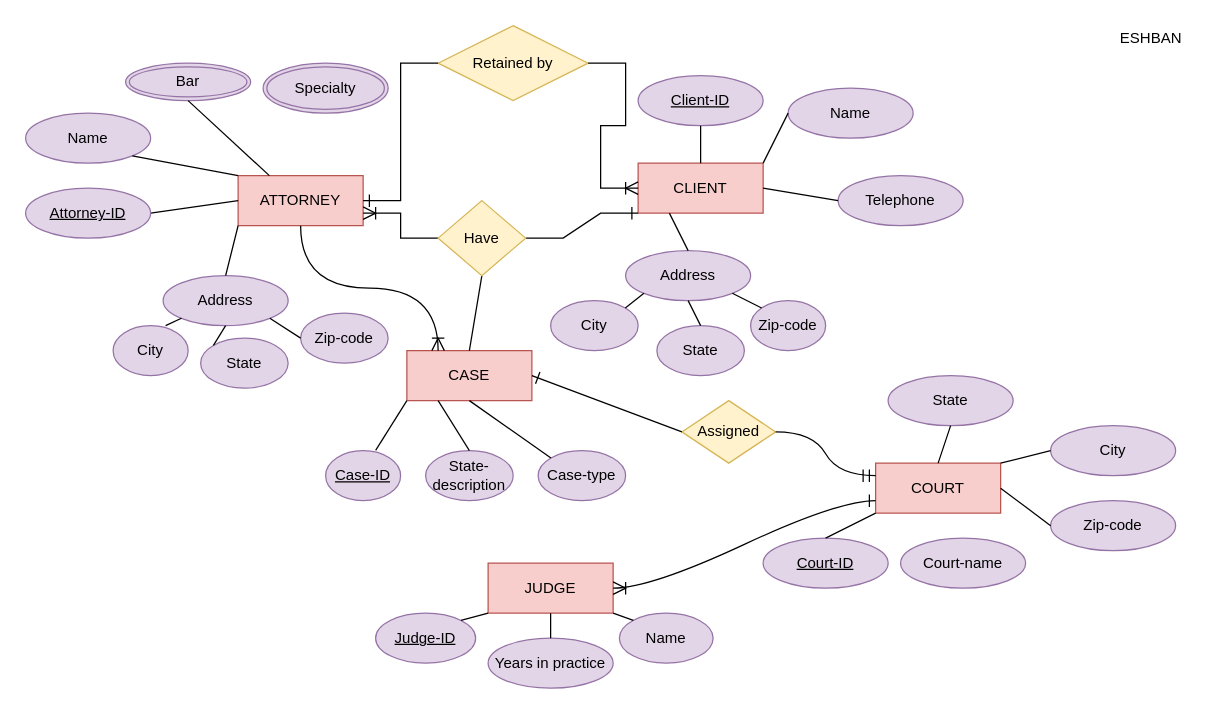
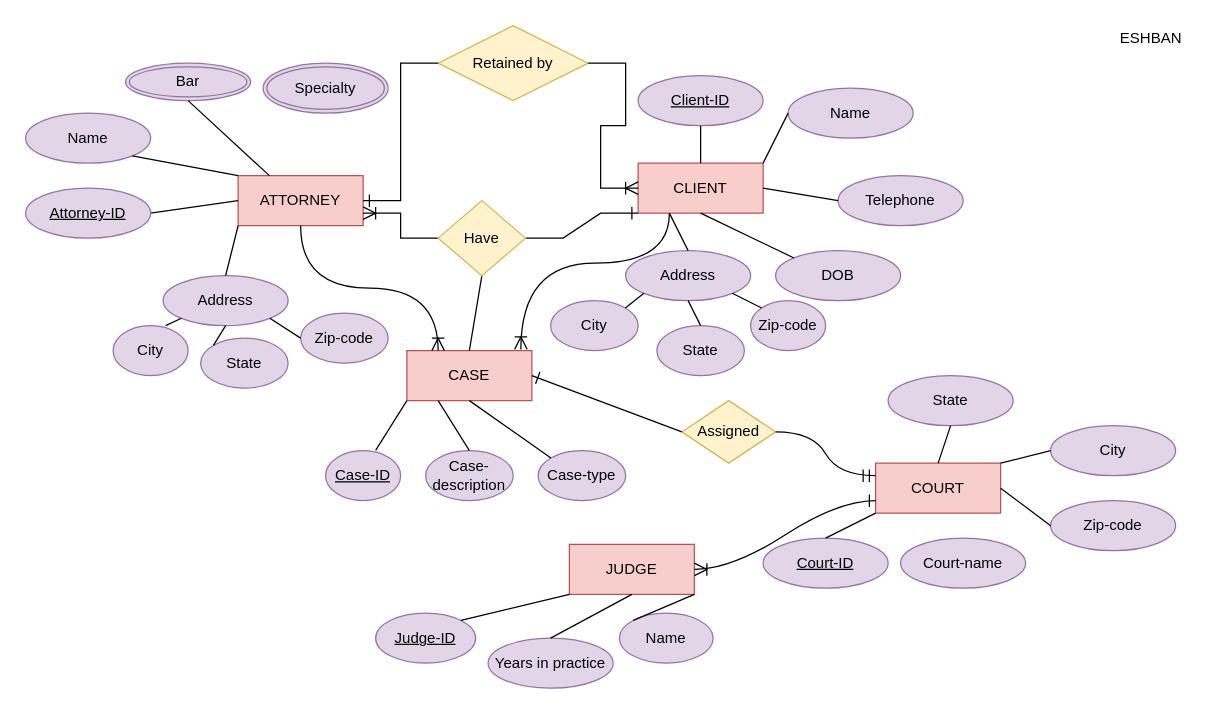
edge "CLIENT" -- "DOB": added
edge "CLIENT" -> "CASE": added
node "DOB": added
node "State-description": label "State-description" -> "Case-description"
node "JUDGE": moved (551, 588) -> (632, 569)
